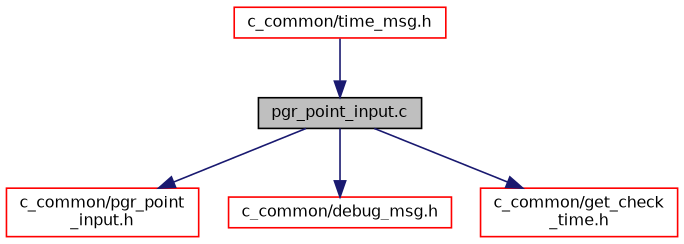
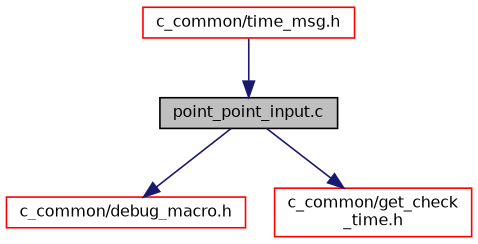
node "pgr_point_input.c": label "pgr_point_input.c" -> "point_point_input.c"
node "c_common/pgr_point _input.h": removed
node "c_common/debug_msg.h": label "c_common/debug_msg.h" -> "c_common/debug_macro.h"
